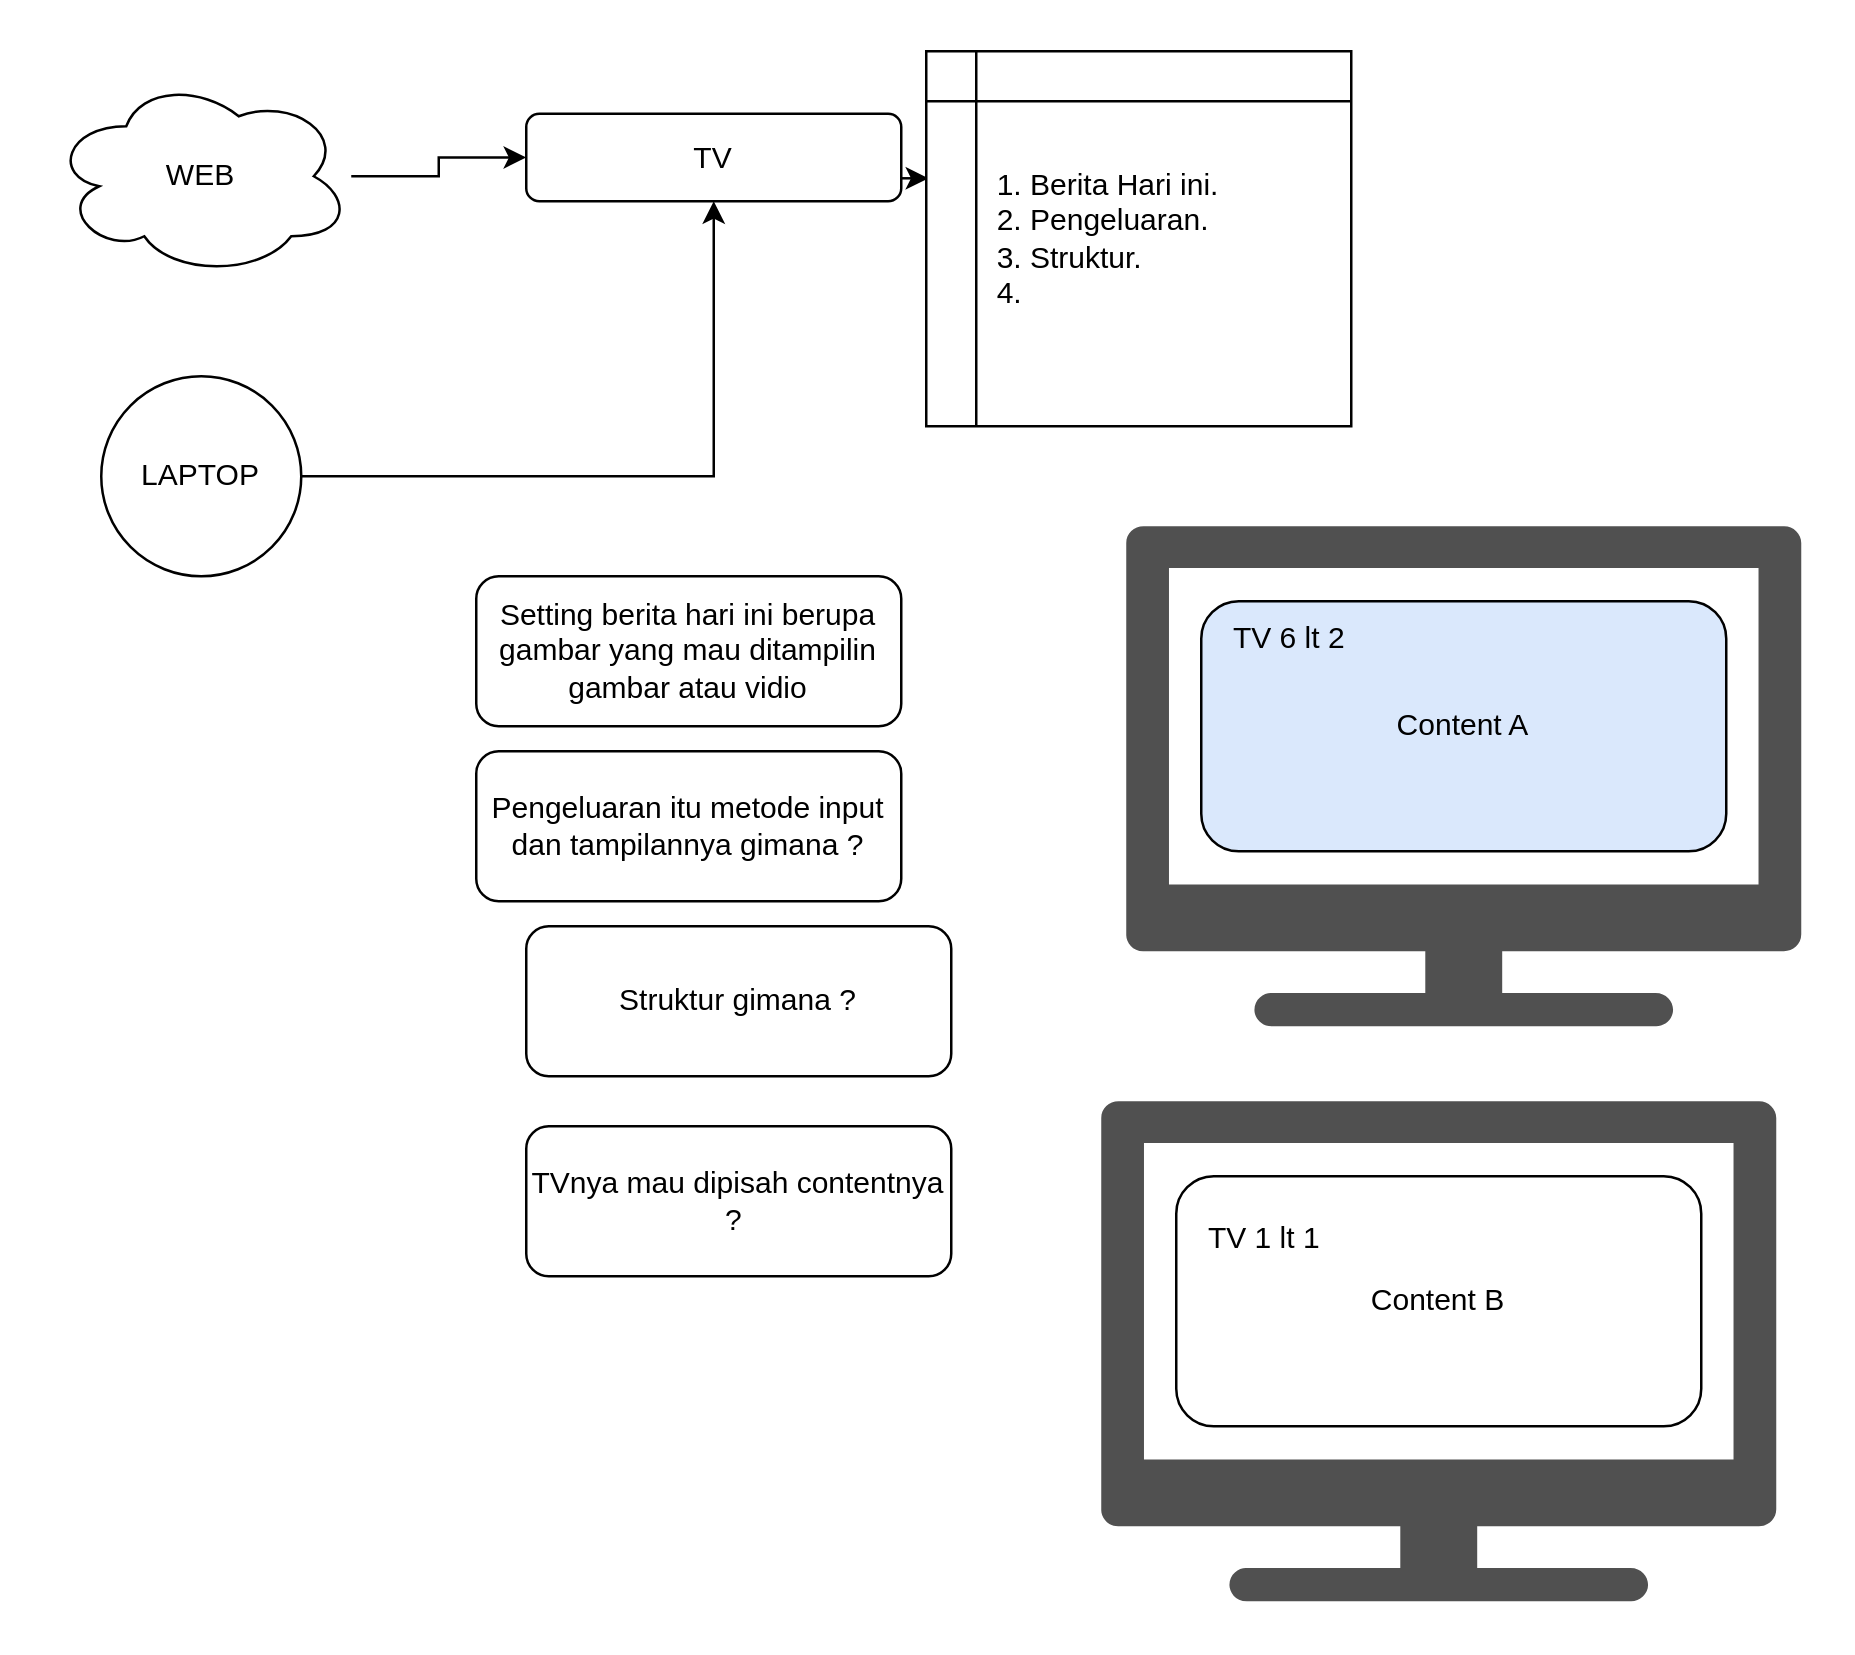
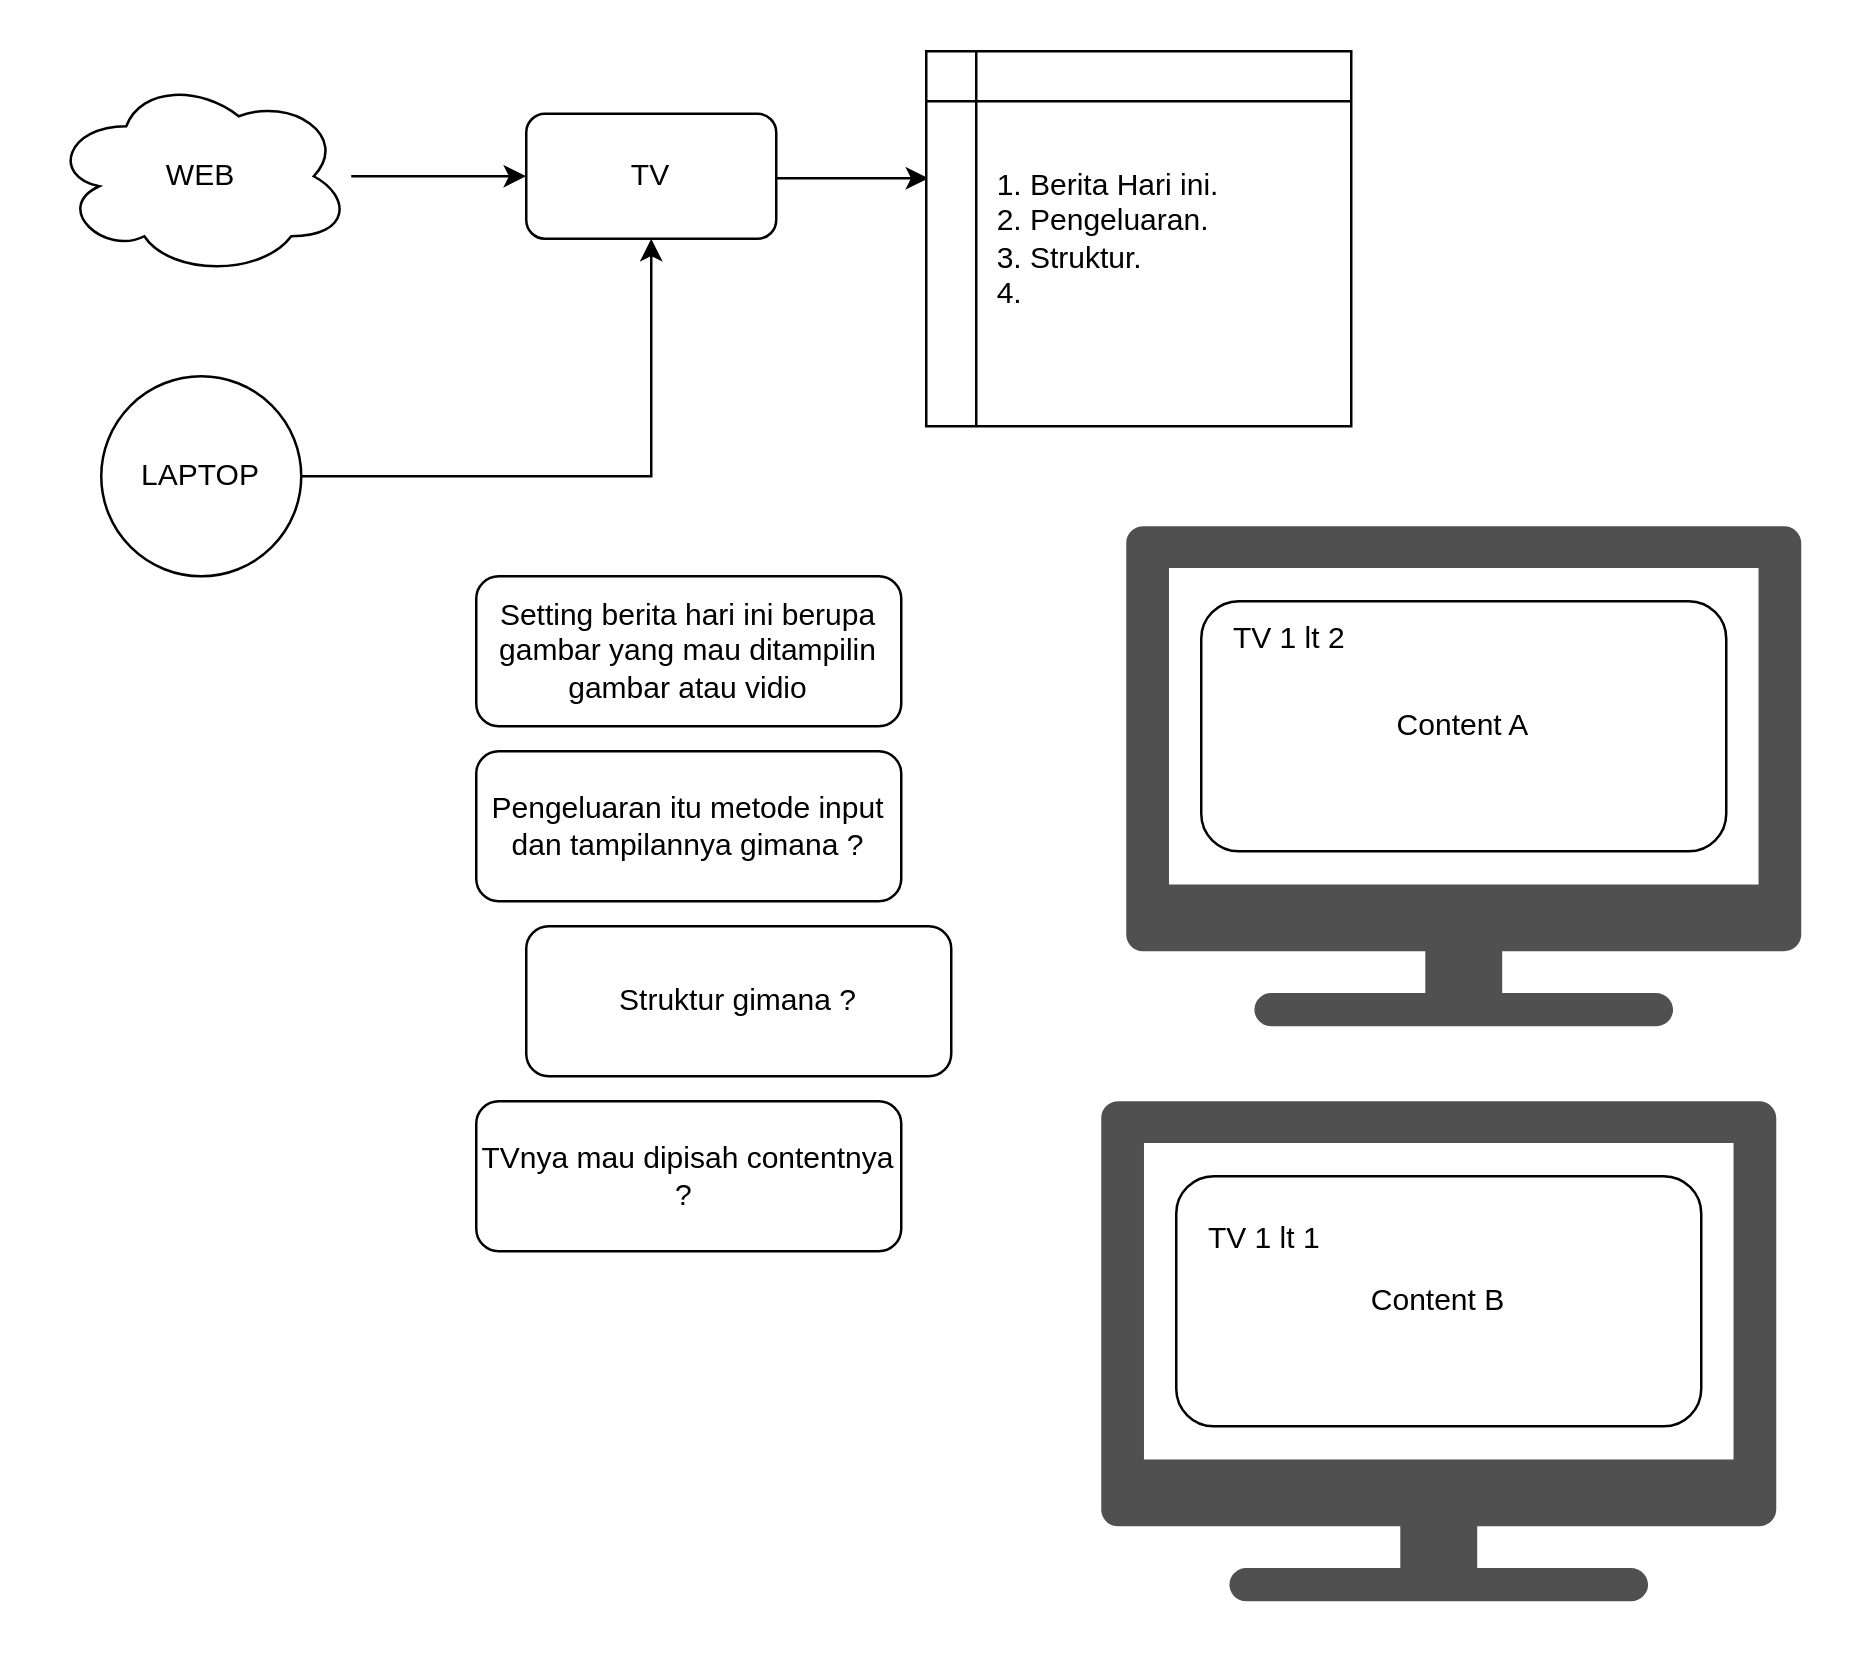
node "TV": size 375x88 -> 250x125
node "TV 6 lt 2": label "TV 6 lt 2" -> "TV 1 lt 2"
node "Content A": fillcolor #dae8fc -> #ffffff
node "TVnya mau dipisah contentnya ?": moved (739, 1201) -> (689, 1176)
